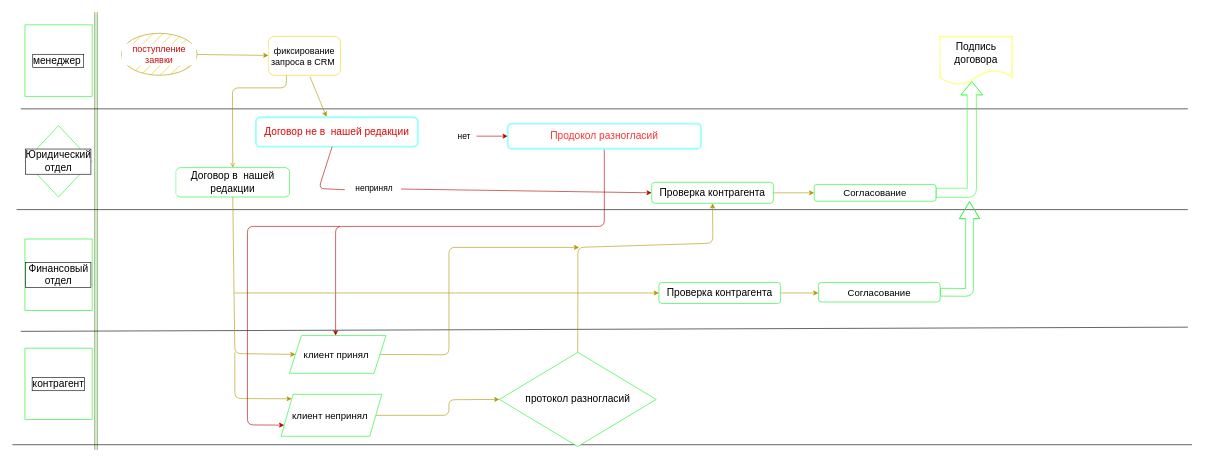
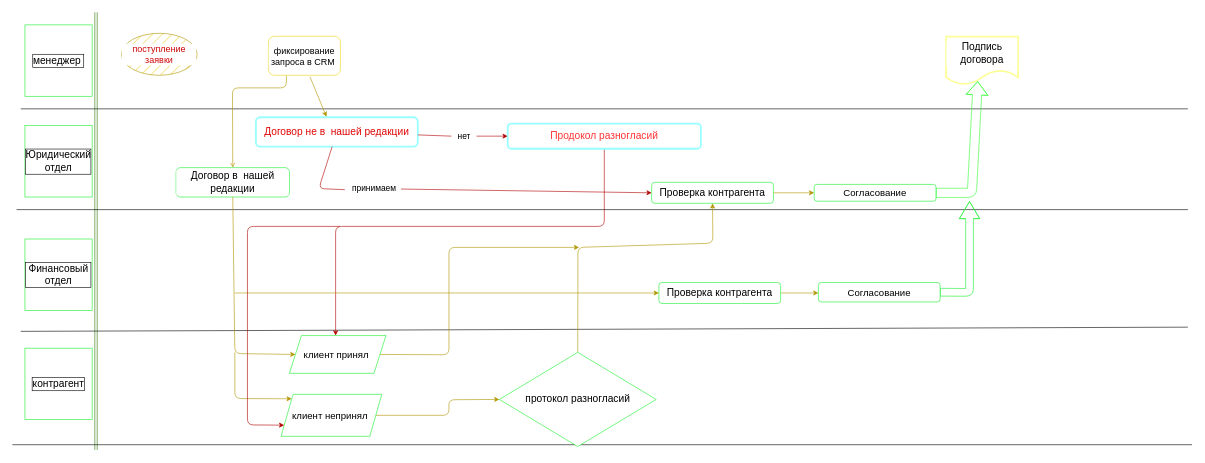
edge "поступление заявки" -> "фиксирование запроса в CRM": removed
node "Подпись договора": moved (977, 61) -> (983, 61)
edge "Договор не в нашей редакции" -- "нет": added
node "Юридический отдел": shape diamond -> rectangle
node "непринял": label "непринял" -> "принимаем"
